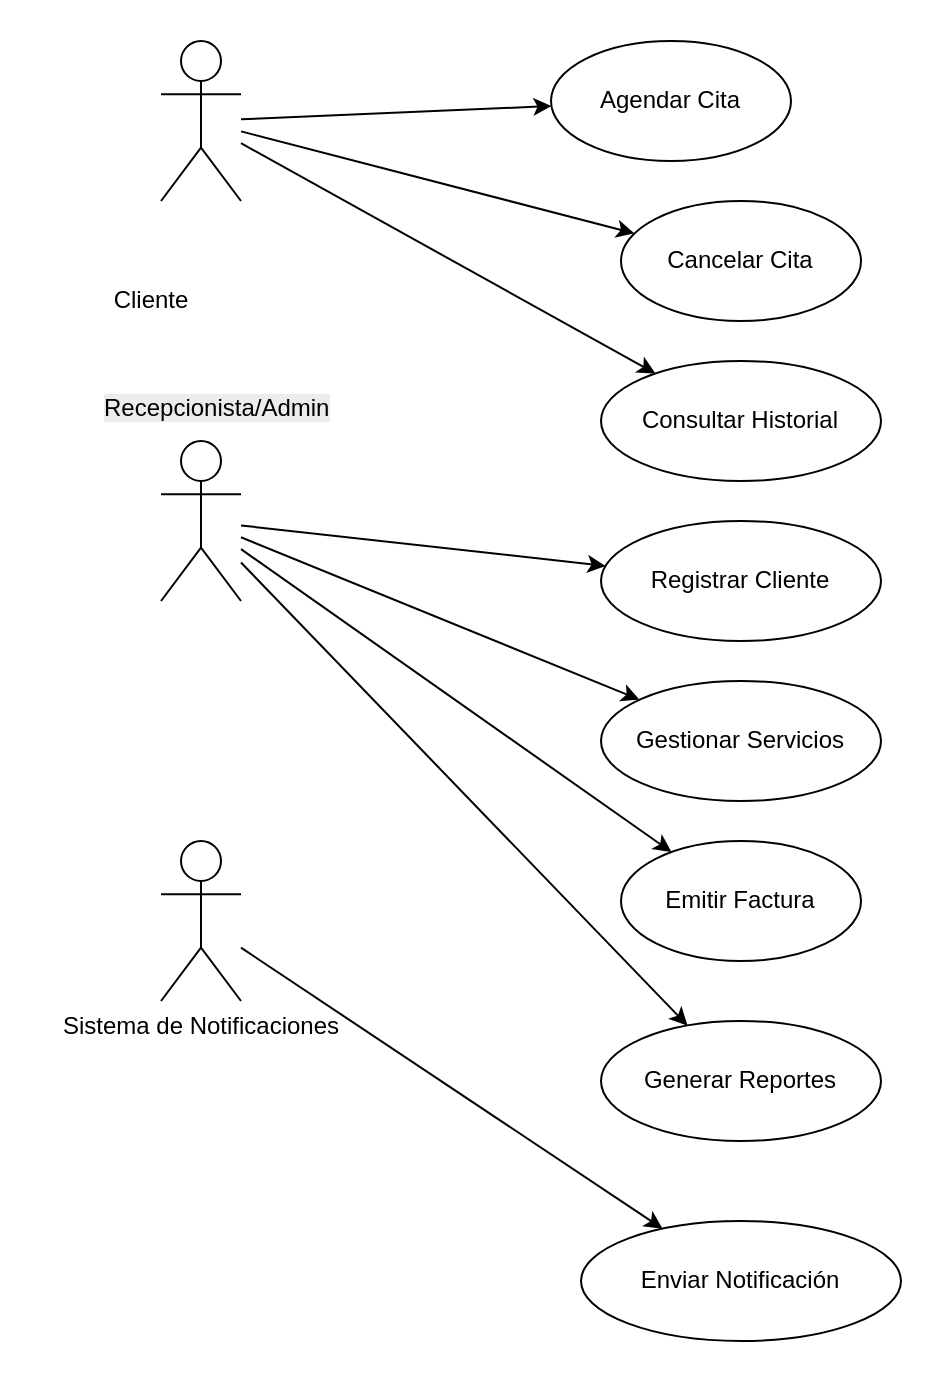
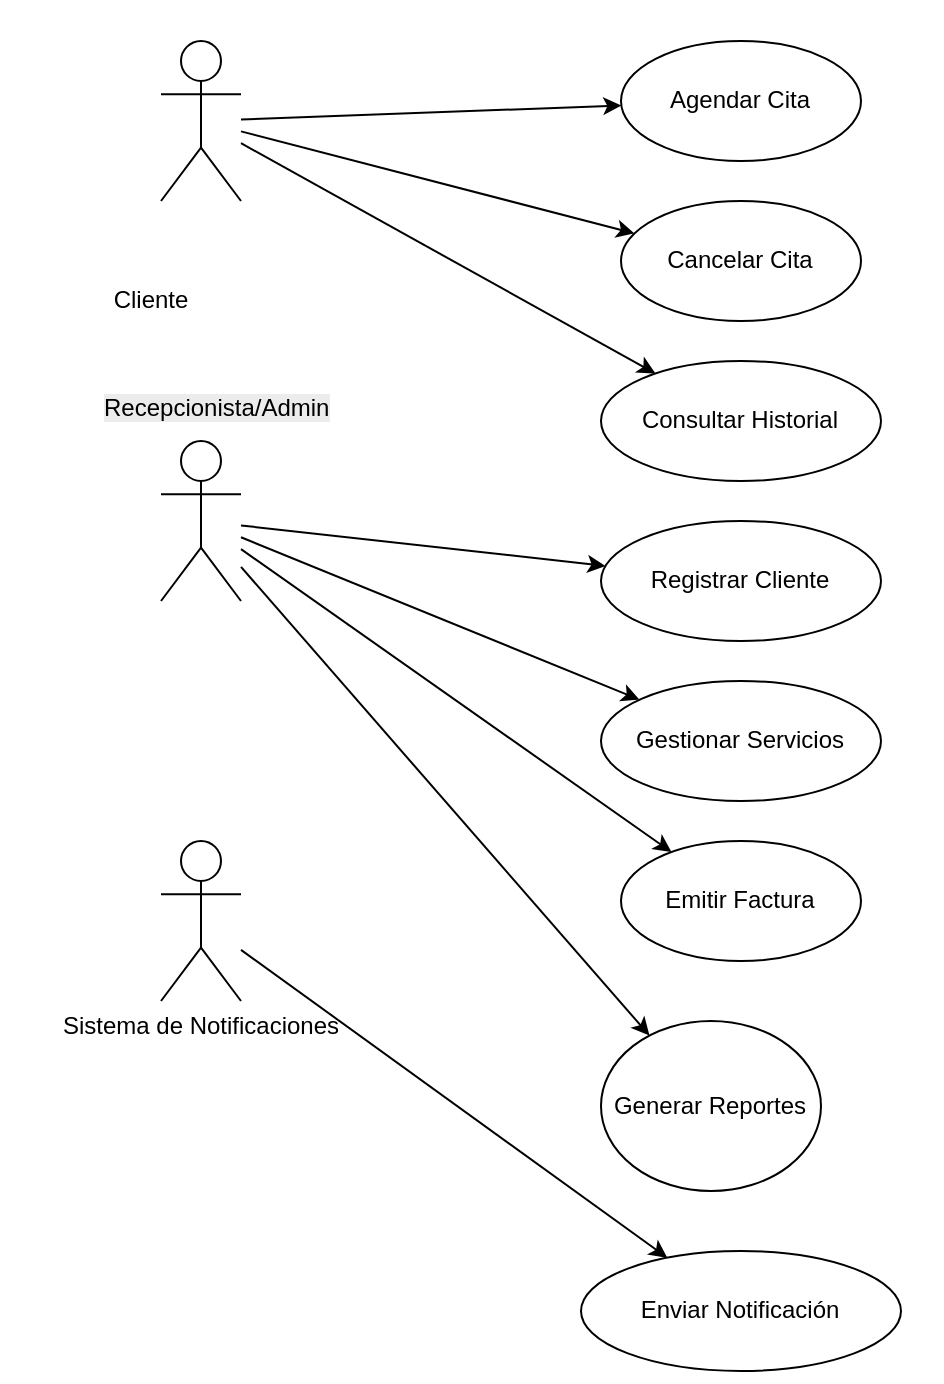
node "Agendar Cita": moved (671, 101) -> (741, 101)
node "Generar Reportes": size 280x120 -> 220x170
node "Enviar Notificación": moved (741, 1281) -> (741, 1311)
